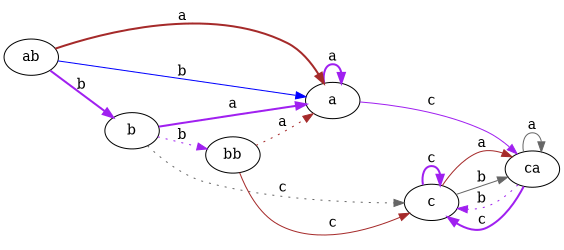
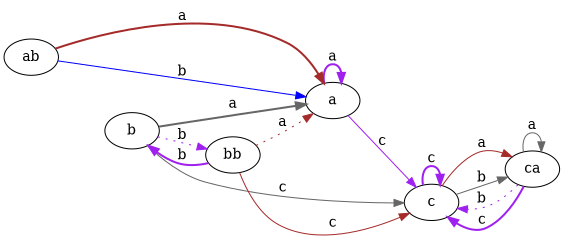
edge "ab" -> "b": now "bb" -> "b"
edge "a" -> "ca": now "a" -> "c"
edge "b" -> "a": color purple -> gray40
edge "b" -> "c": style dotted -> solid
